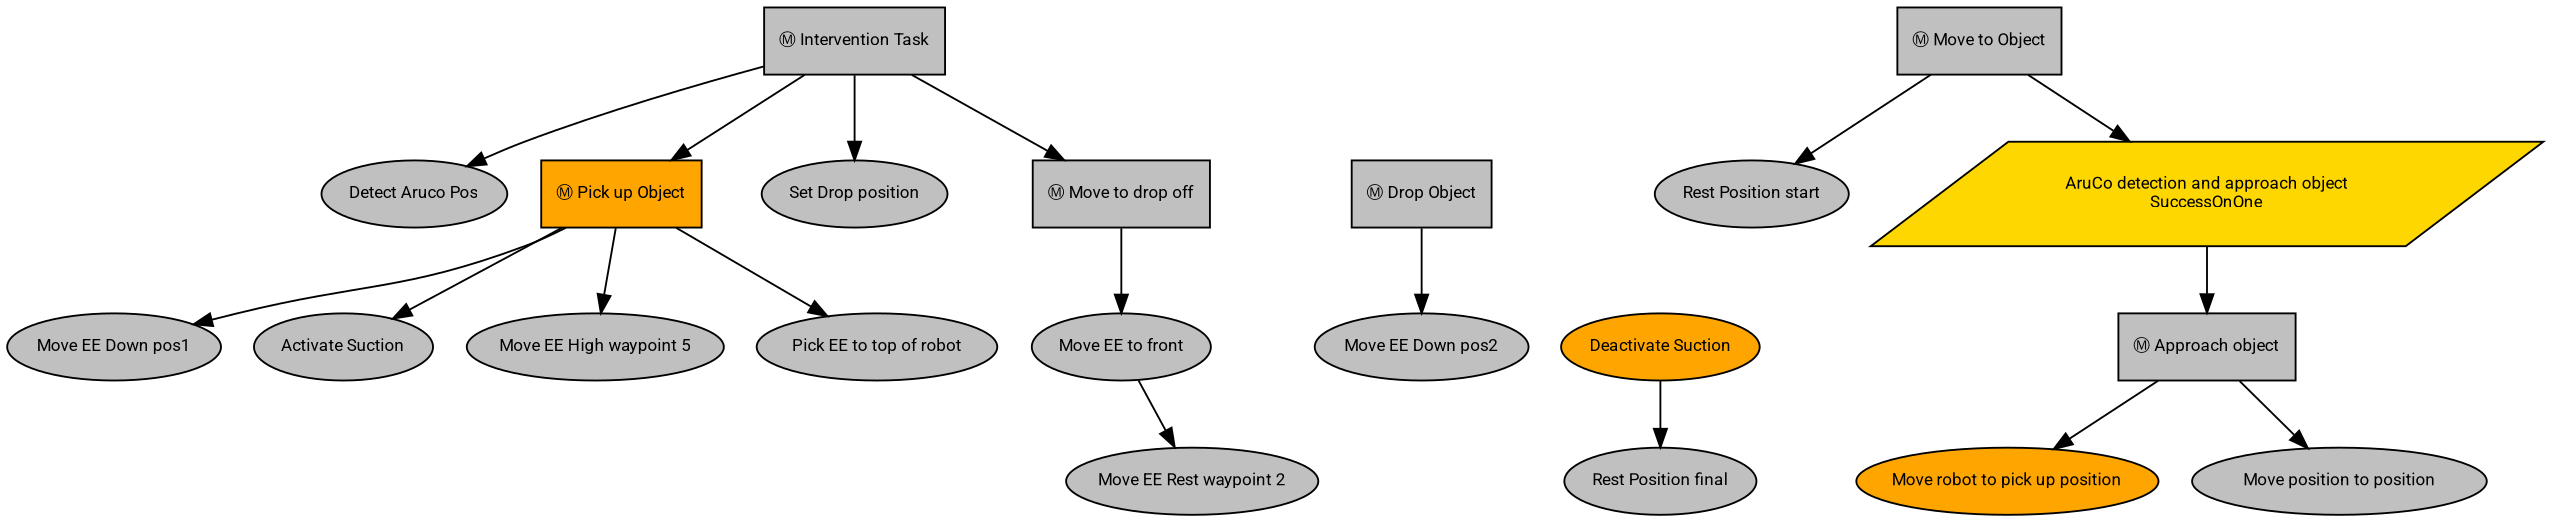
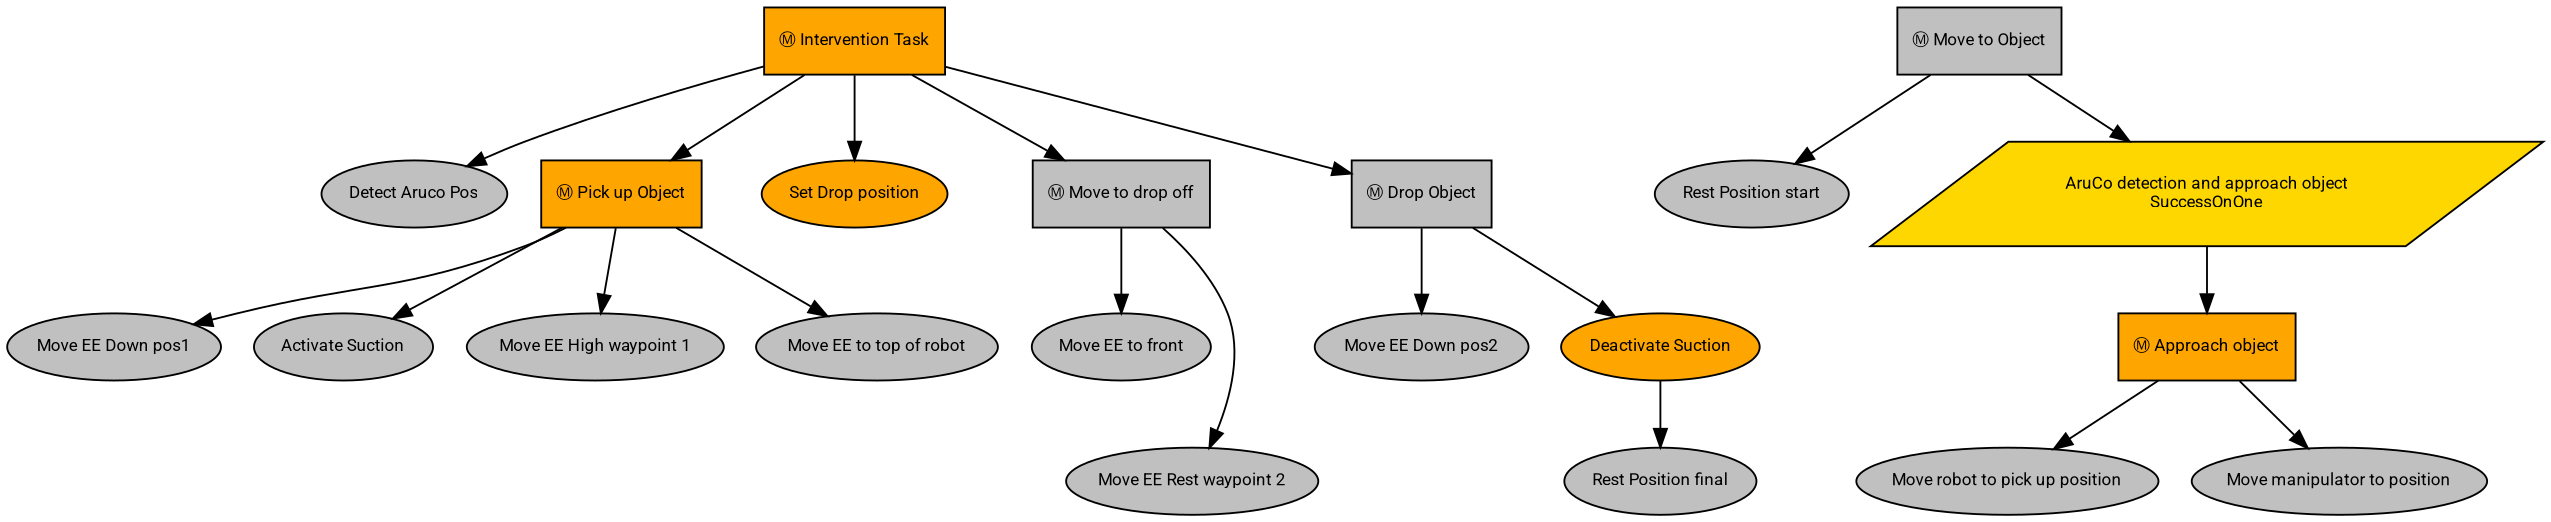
node "Ⓜ Intervention Task": fillcolor gray -> orange
edge "Ⓜ Intervention Task" -> "Ⓜ Drop Object": added
node "Set Drop position": fillcolor gray -> orange
edge "Ⓜ Drop Object" -> "Deactivate Suction": added
node "Move EE High waypoint 5": label "Move EE High waypoint 5" -> "Move EE High waypoint 1"
node "Pick EE to top of robot": label "Pick EE to top of robot" -> "Move EE to top of robot"
node "Ⓜ Approach object": fillcolor gray -> orange
edge "Move EE to front" -> "Move EE Rest waypoint 2": now "Ⓜ Move to drop off" -> "Move EE Rest waypoint 2"
node "Move robot to pick up position": fillcolor orange -> gray
node "Move position to position": label "Move position to position" -> "Move manipulator to position"
